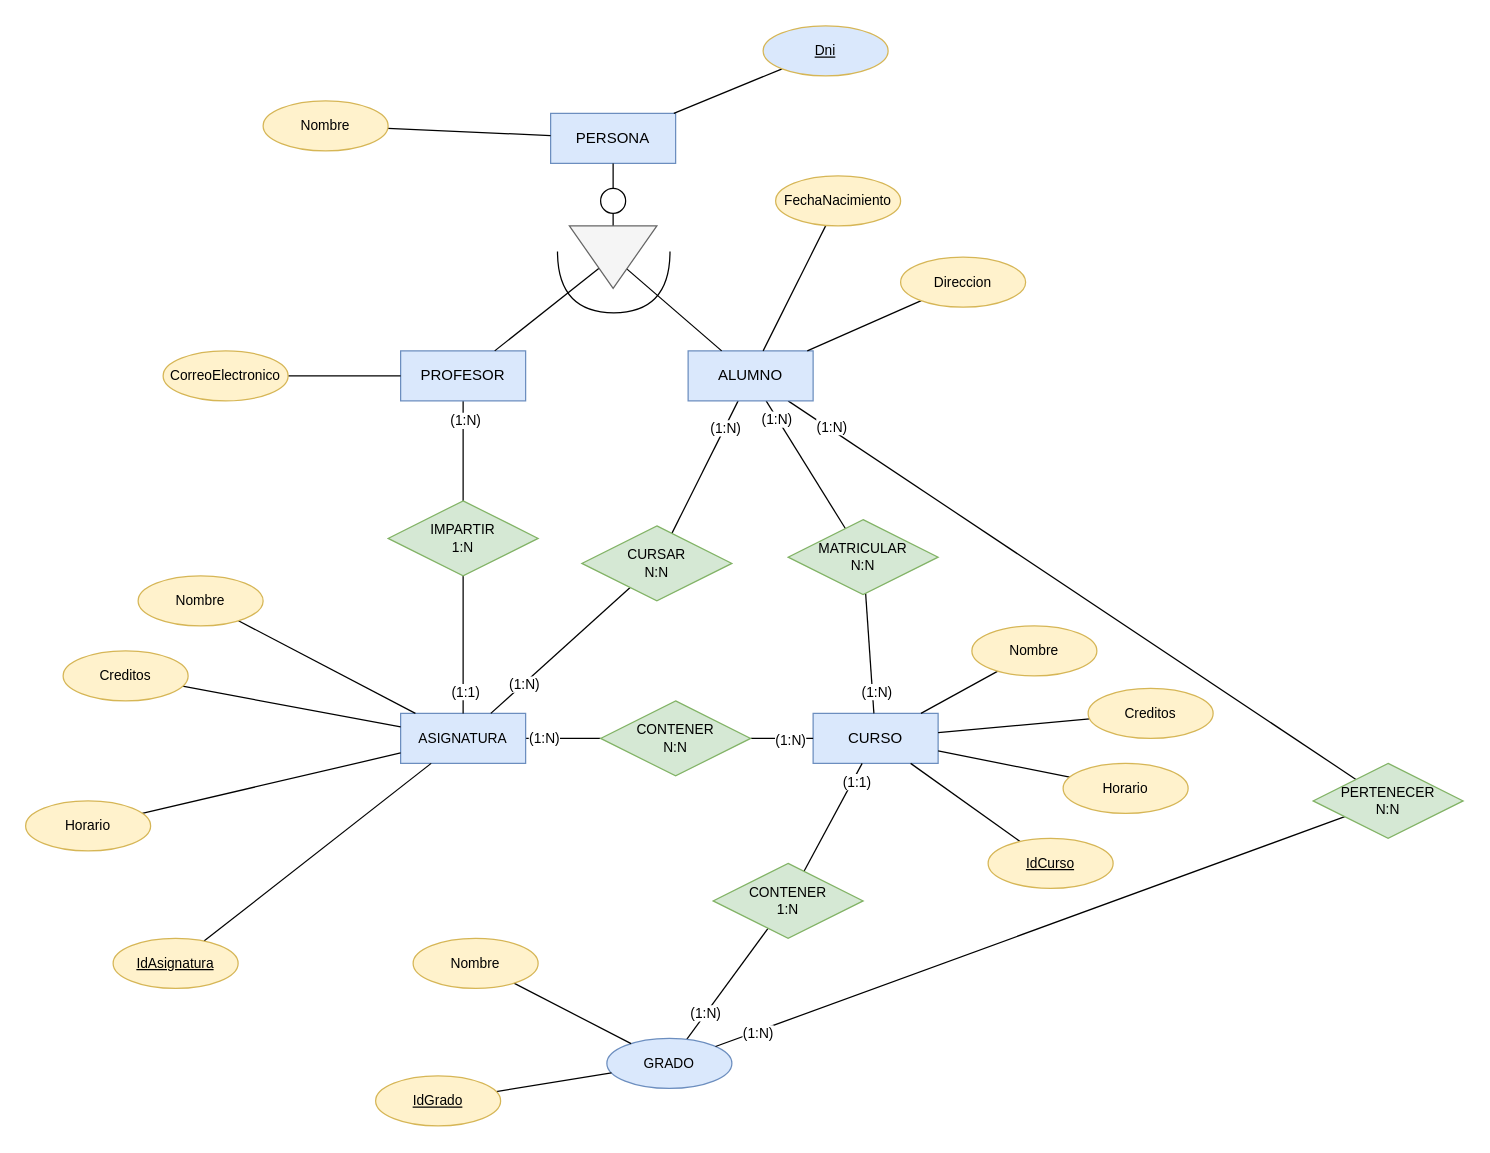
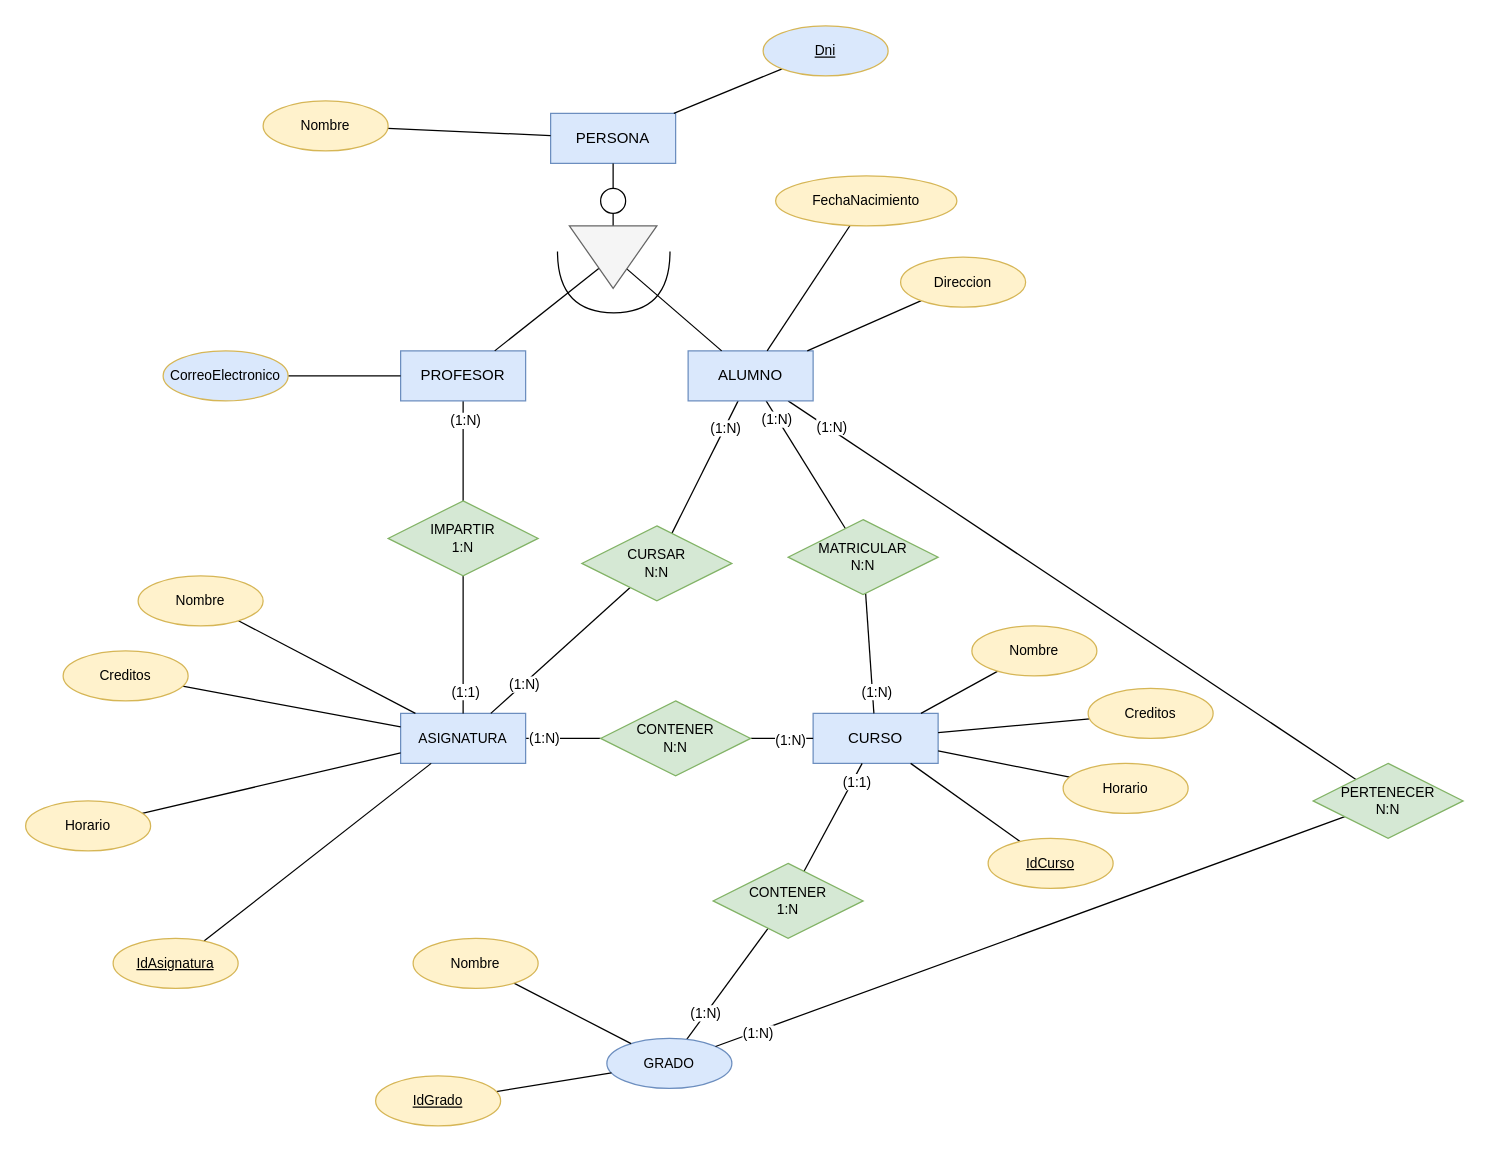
node "FechaNacimiento": size 125x50 -> 181x50
node "CorreoElectronico": fillcolor #fff2cc -> #dae8fc
